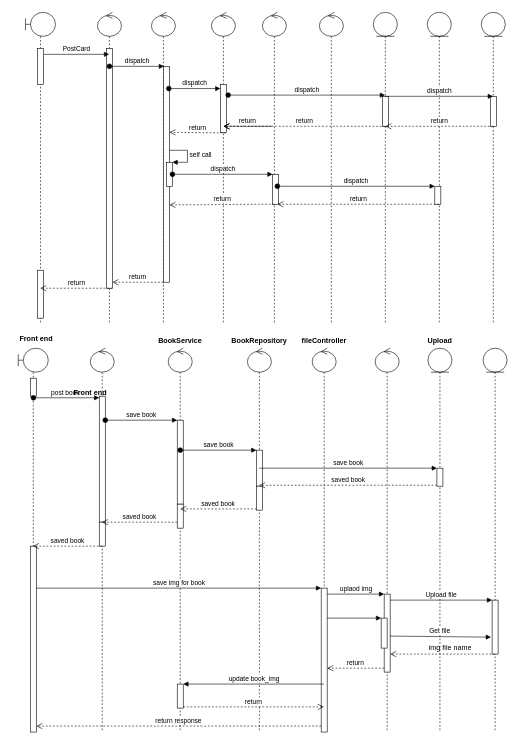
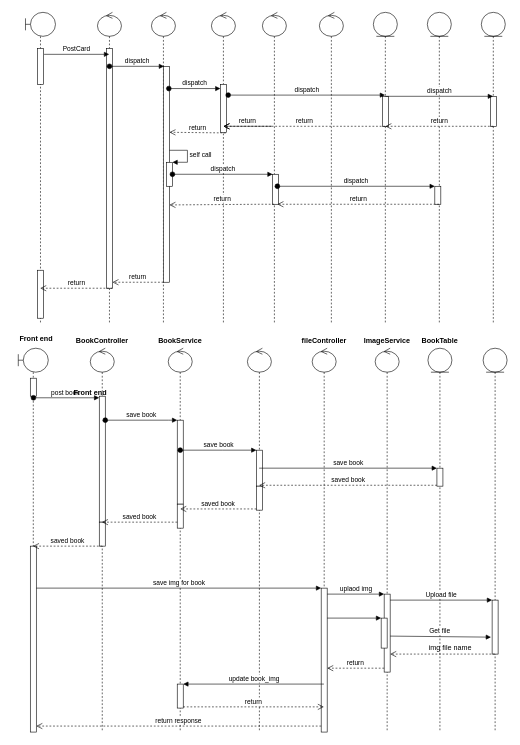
node "BookController": added
node "BookRepository": removed
node "ImageService": added
node "Upload": label "Upload" -> "BookTable"
